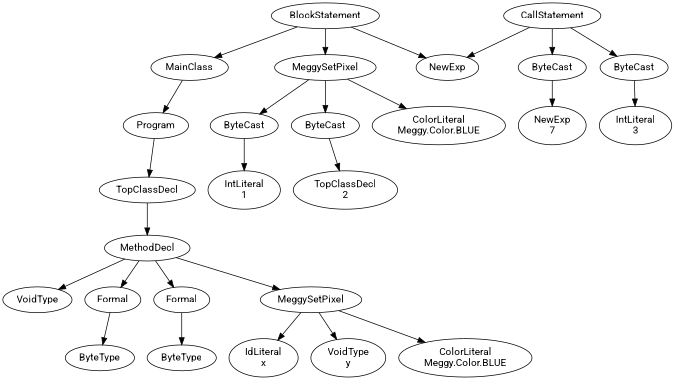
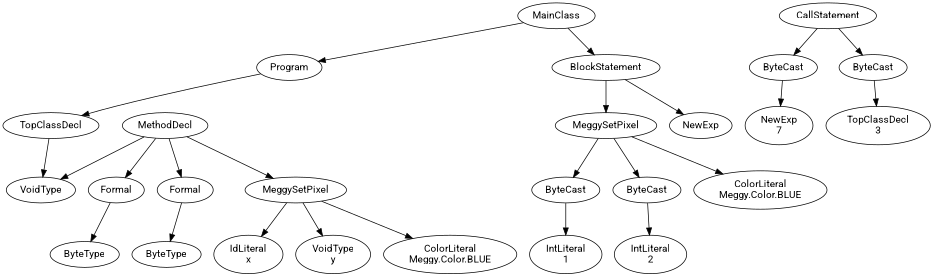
edge "BlockStatement" -> "MainClass": reversed
edge "CallStatement" -> "NewExp": removed
node "IntLiteral 3": label "IntLiteral 3" -> "TopClassDecl 3"
node "TopClassDecl 2": label "TopClassDecl 2" -> "IntLiteral 2"
edge "TopClassDecl" -> "MethodDecl": now "TopClassDecl" -> "VoidType"
